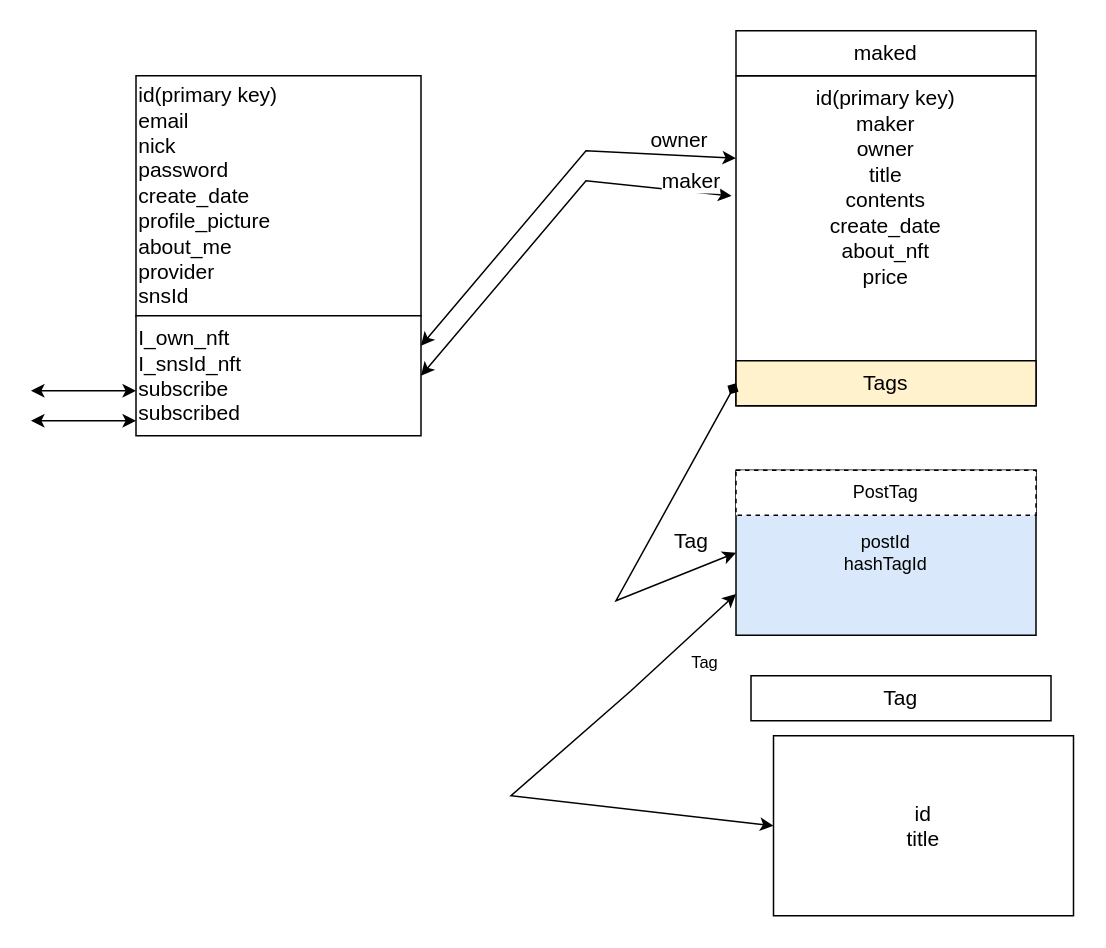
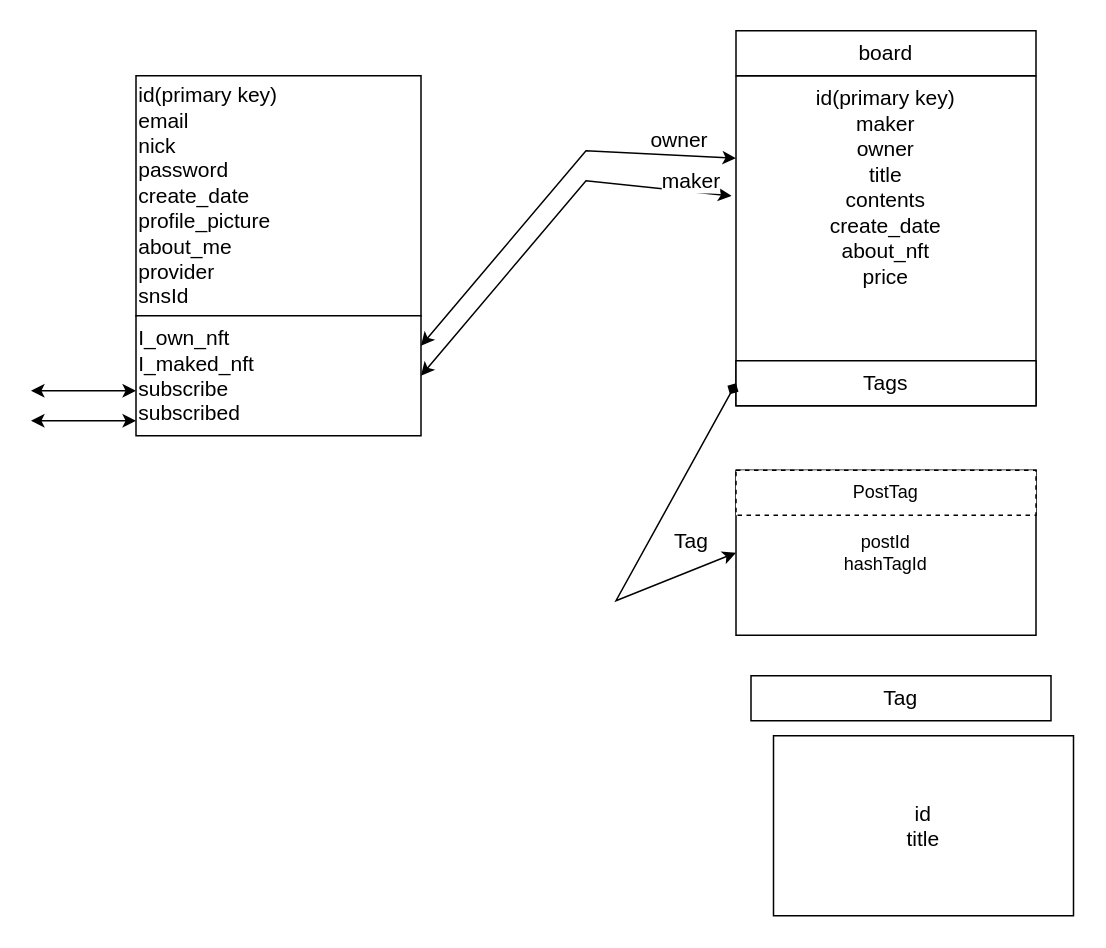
node "maked": label "maked" -> "board"
node "I_own_nft I_snsId_nft subscribe subscribed": label "I_own_nft I_snsId_nft subscribe subscribed" -> "I_own_nft I_maked_nft subscribe subscribed"
node "Tags": fillcolor #fff2cc -> #ffffff
node "postId hashTagId": fillcolor #dae8fc -> #ffffff
edge "postId hashTagId" -- "id title": removed, label "Tag"
